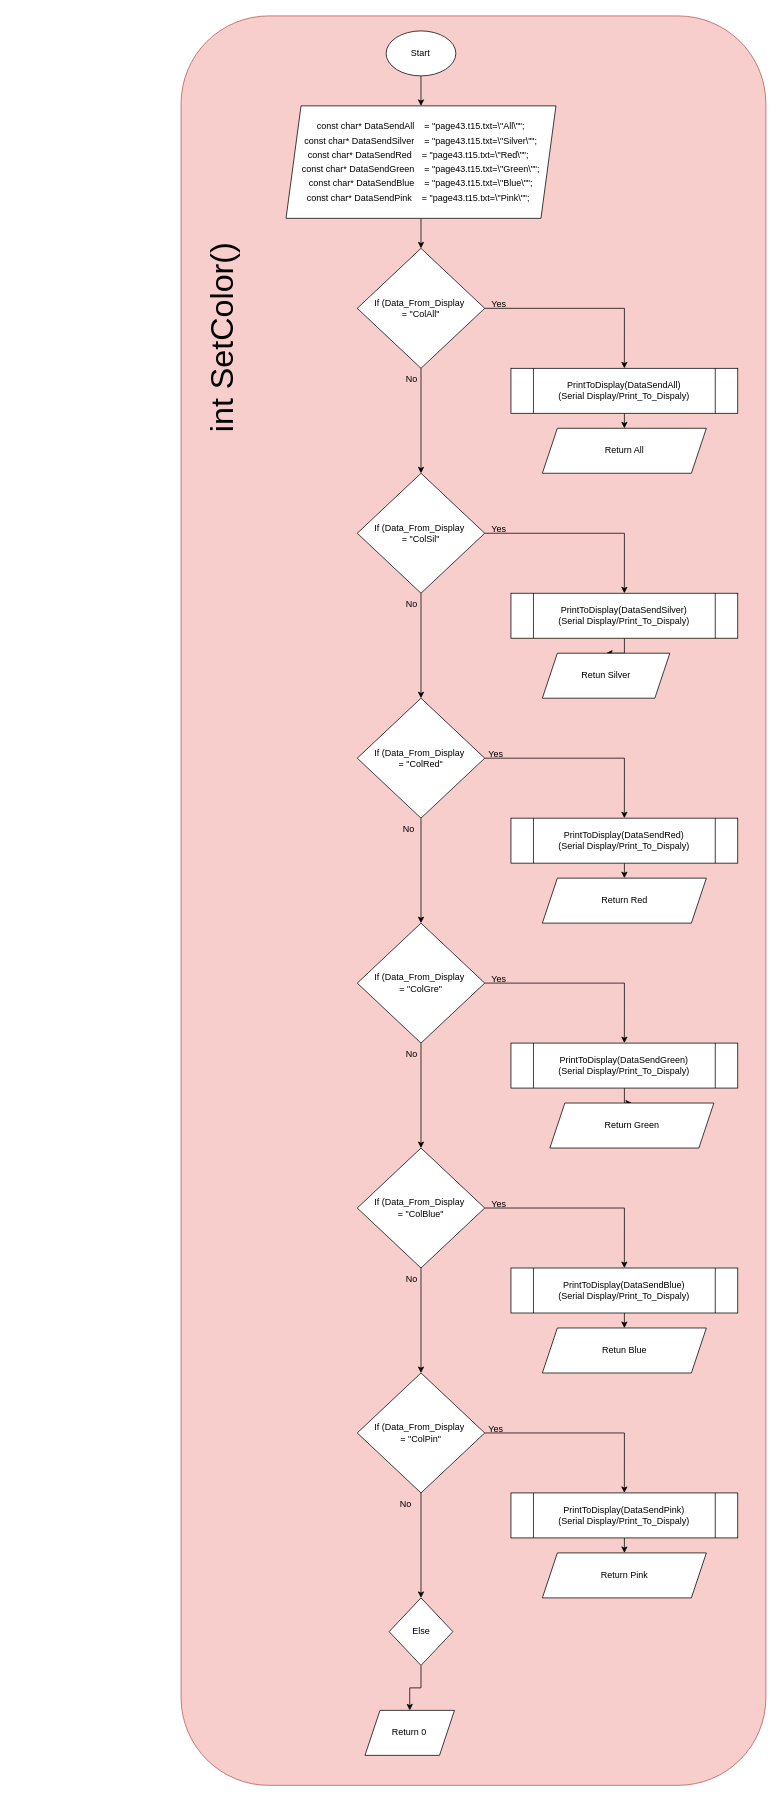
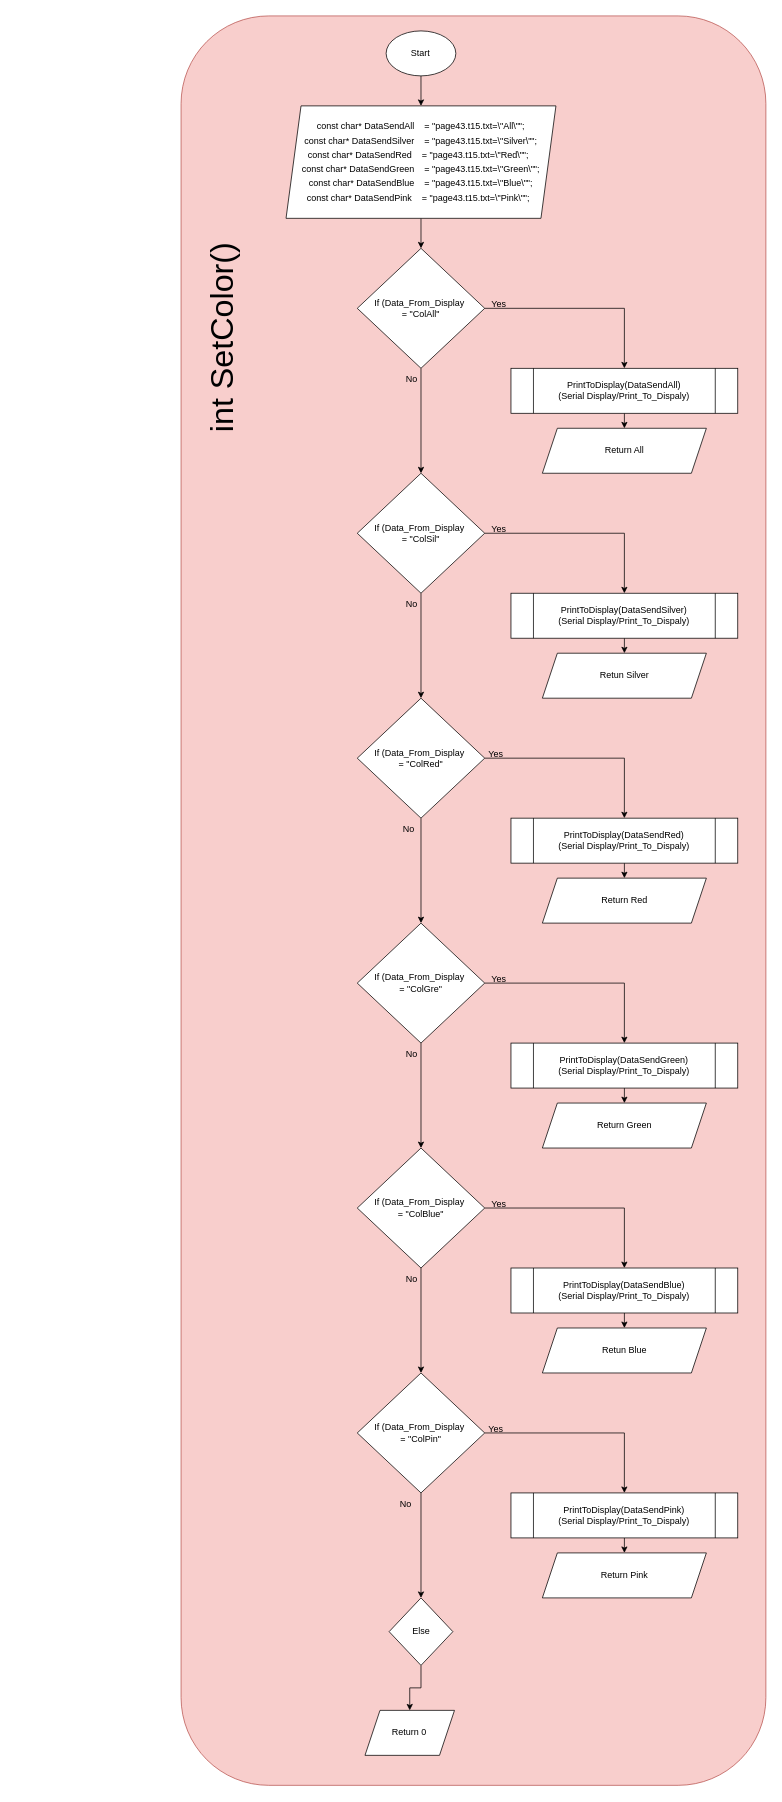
node "Retun Silver": size 128x45 -> 164x45
node "Return Green": moved (632, 1125) -> (625, 1125)
